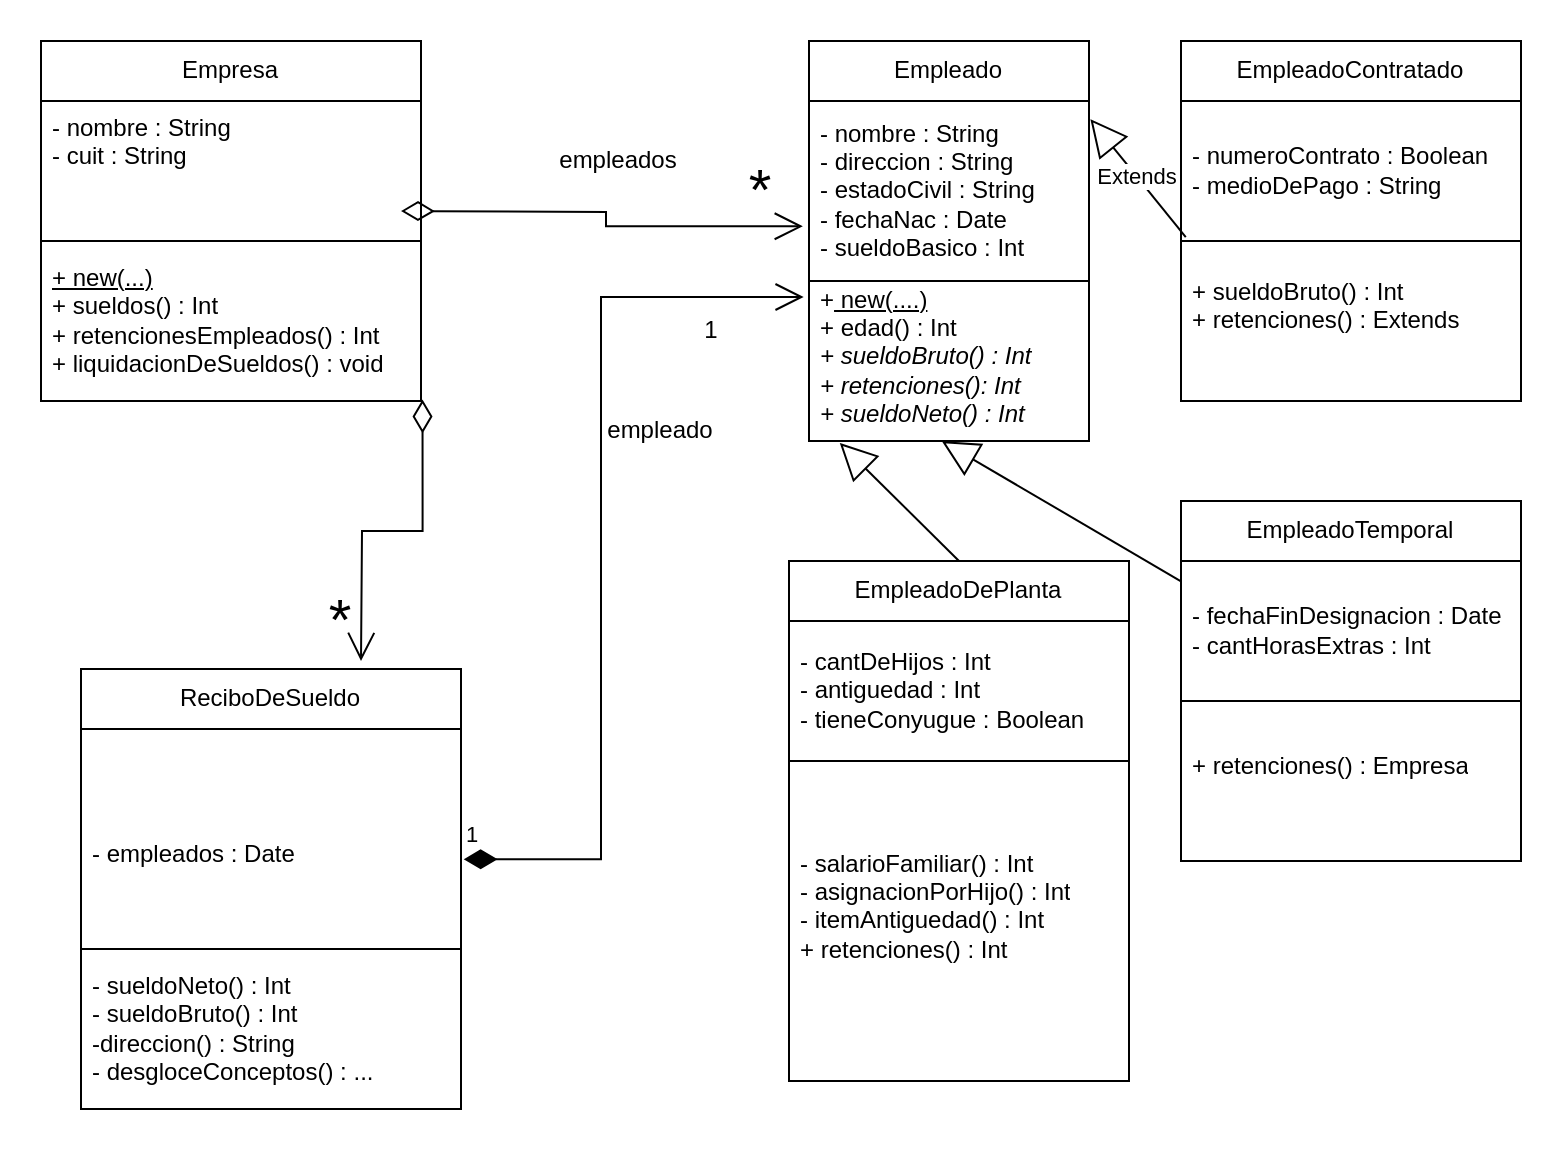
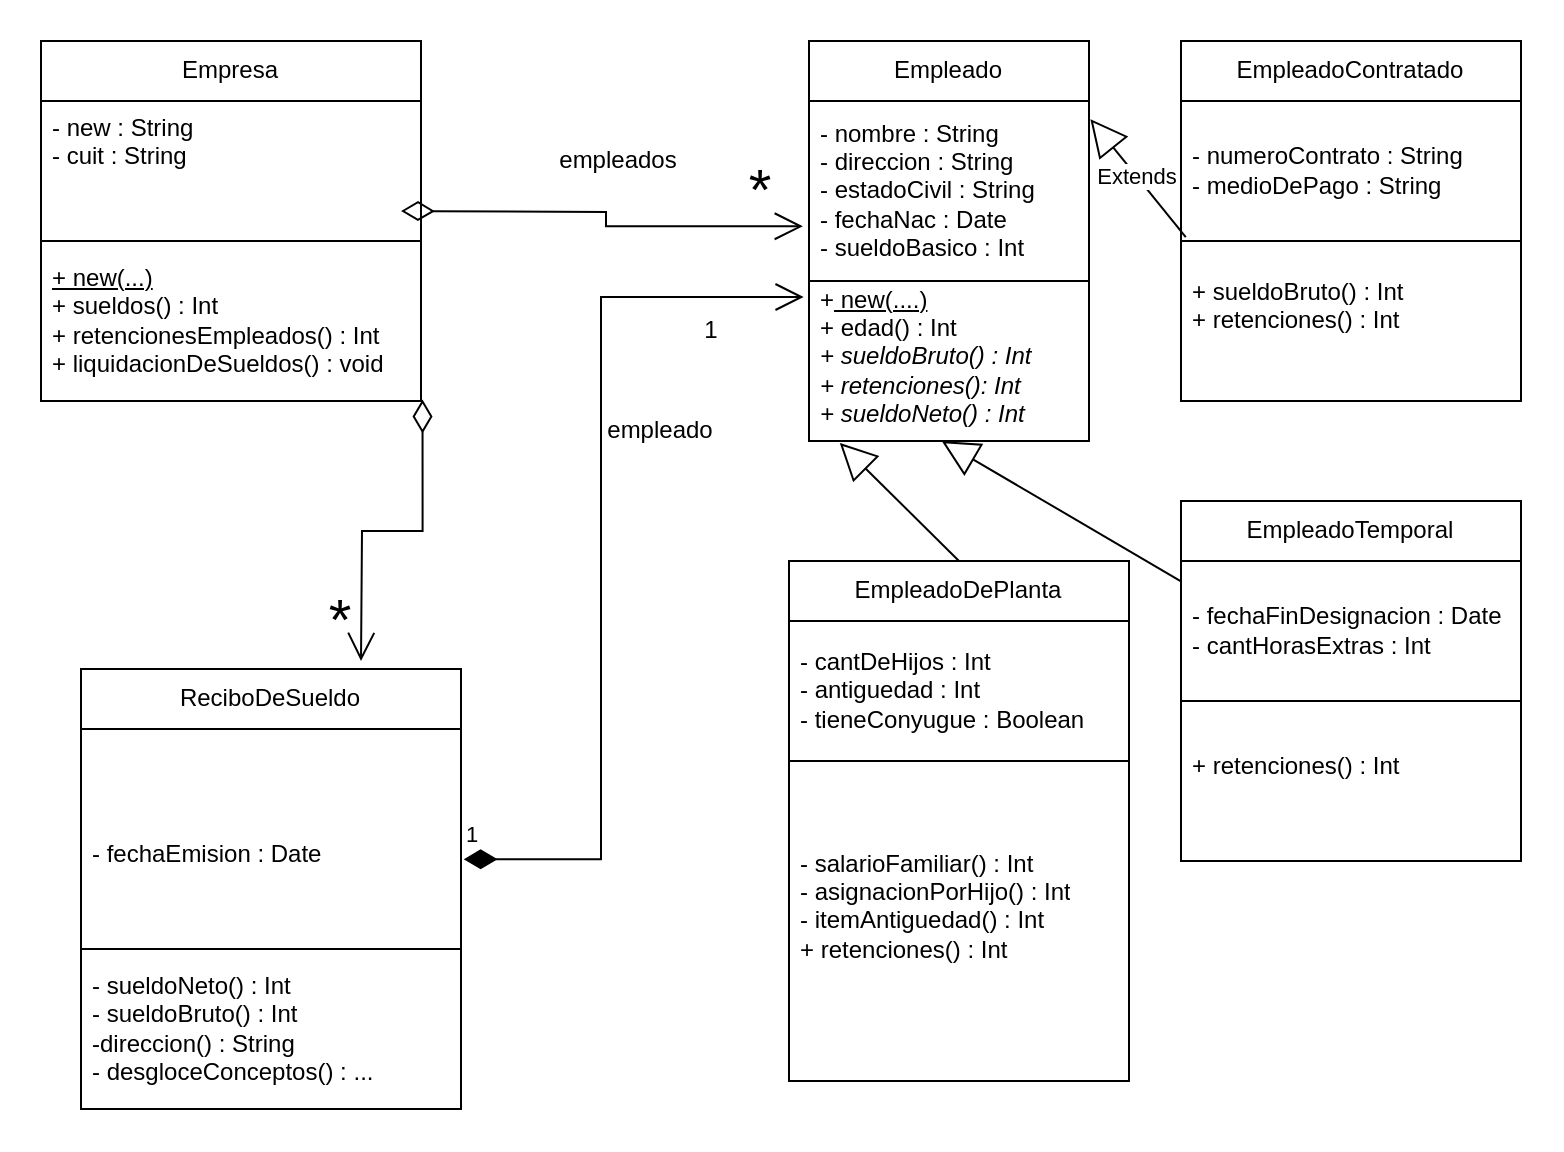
node "- nombre : String - cuit : String": label "- nombre : String - cuit : String" -> "- new : String - cuit : String"
node "- numeroContrato : Boolean - medioDePago : String": label "- numeroContrato : Boolean - medioDePago : String" -> "- numeroContrato : String - medioDePago : String"
node "+ sueldoBruto() : Int + retenciones() : Extends": label "+ sueldoBruto() : Int + retenciones() : Extends" -> "+ sueldoBruto() : Int + retenciones() : Int"
node "+ retenciones() : Empresa": label "+ retenciones() : Empresa" -> "+ retenciones() : Int"
node "- empleados : Date": label "- empleados : Date" -> "- fechaEmision : Date"
